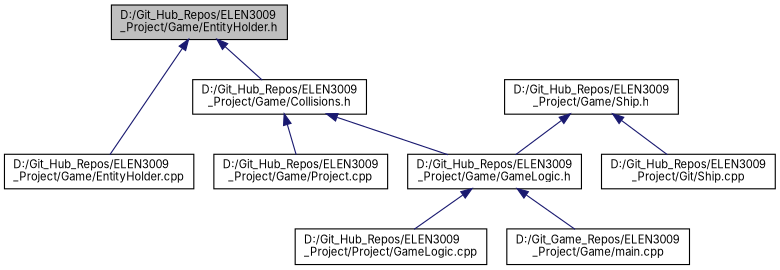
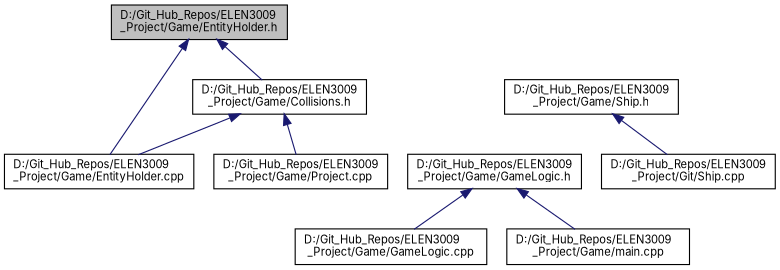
edge "D:/Git_Hub_Repos/ELEN3009 _Project/Game/GameLogic.h" -> "D:/Git_Hub_Repos/ELEN3009 _Project/Game/Collisions.h": now "D:/Git_Hub_Repos/ELEN3009 _Project/Game/EntityHolder.cpp" -> "D:/Git_Hub_Repos/ELEN3009 _Project/Game/Collisions.h"
edge "D:/Git_Hub_Repos/ELEN3009 _Project/Game/GameLogic.h" -> "D:/Git_Hub_Repos/ELEN3009 _Project/Game/Ship.h": removed
node "D:/Git_Hub_Repos/ELEN3009 _Project/Project/GameLogic.cpp": label "D:/Git_Hub_Repos/ELEN3009 _Project/Project/GameLogic.cpp" -> "D:/Git_Hub_Repos/ELEN3009 _Project/Game/GameLogic.cpp"
node "D:/Git_Game_Repos/ELEN3009 _Project/Game/main.cpp": label "D:/Git_Game_Repos/ELEN3009 _Project/Game/main.cpp" -> "D:/Git_Hub_Repos/ELEN3009 _Project/Game/main.cpp"
